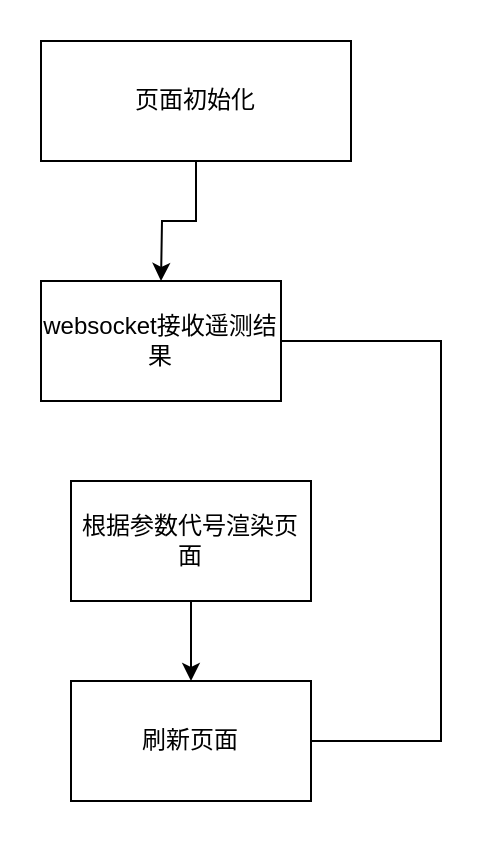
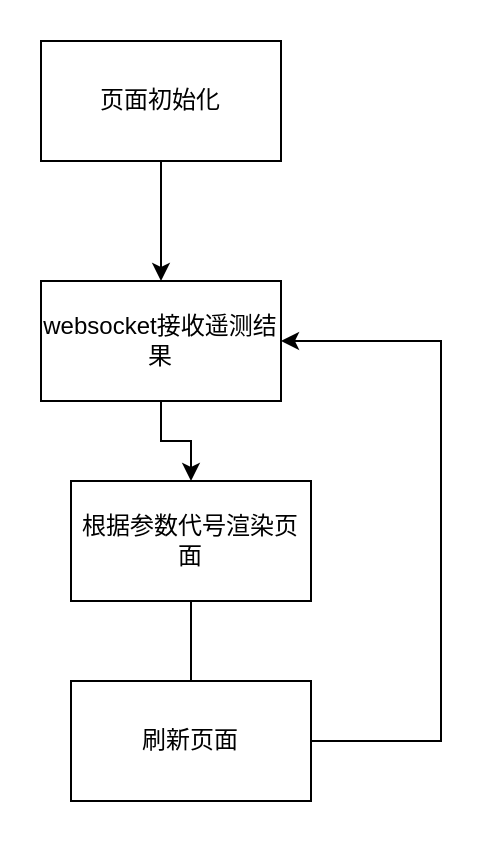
node "页面初始化": size 310x120 -> 240x120
edge "websocket接收遥测结果" -- "刷新页面": arrowhead none -> classic
edge "websocket接收遥测结果" -> "根据参数代号渲染页面": added
edge "根据参数代号渲染页面" -> "刷新页面": arrowhead classic -> none
